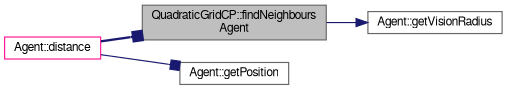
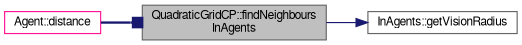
node "QuadraticGridCP::findNeighbours Agent": label "QuadraticGridCP::findNeighbours Agent" -> "QuadraticGridCP::findNeighbours InAgents"
node "Agent::getVisionRadius": label "Agent::getVisionRadius" -> "InAgents::getVisionRadius"
node "Agent::getPosition": removed
